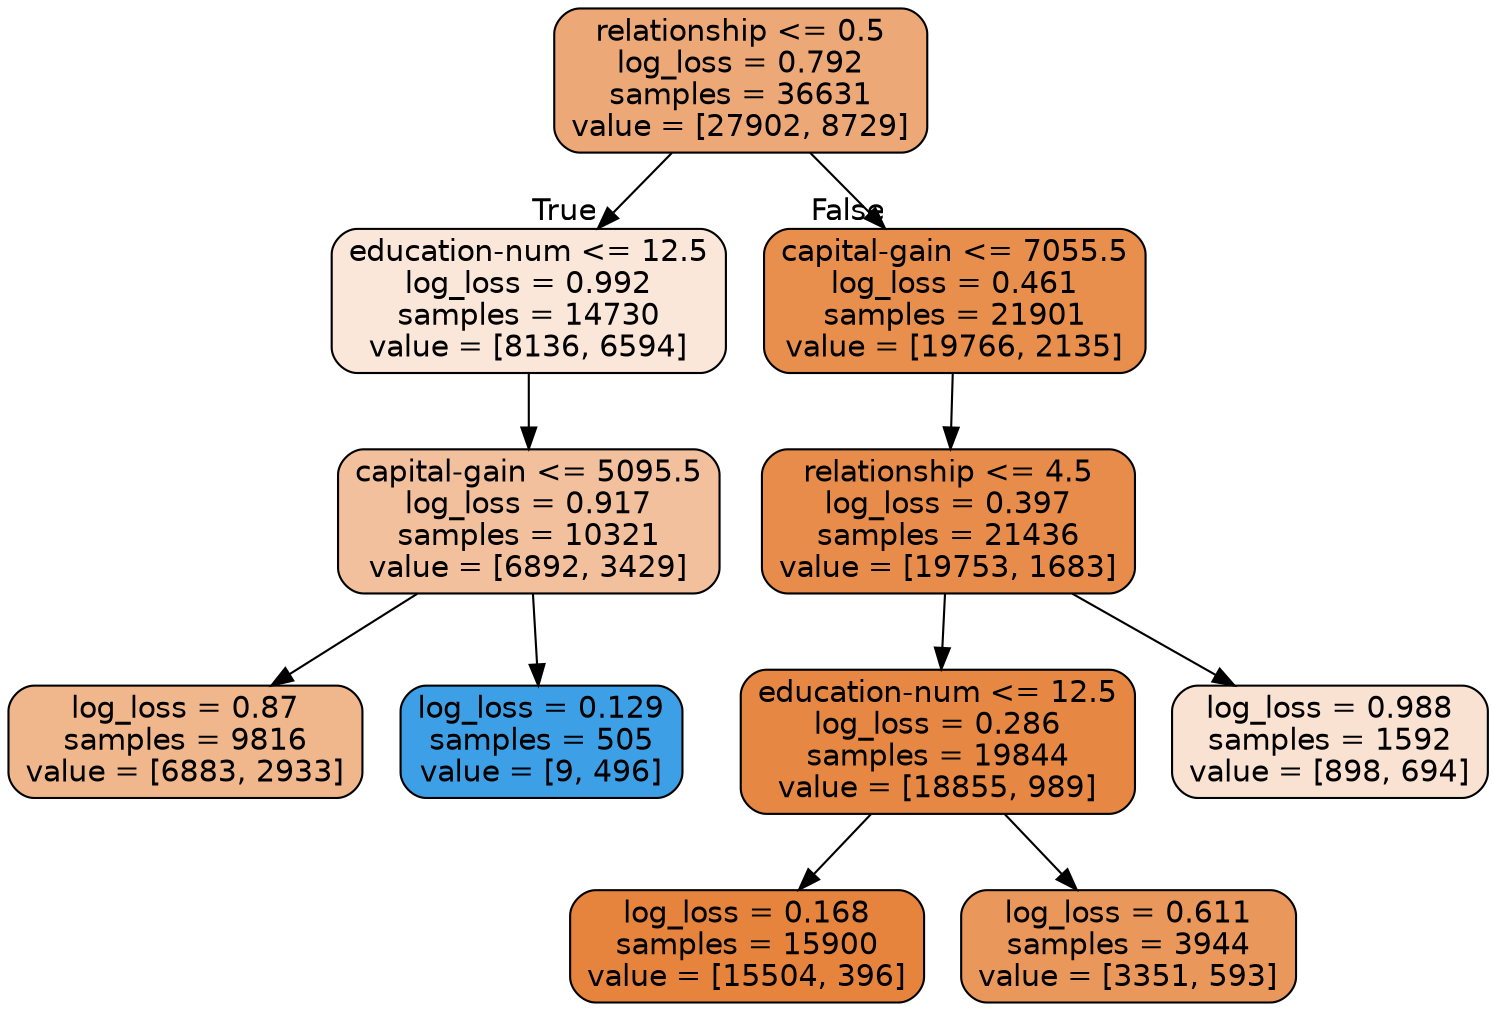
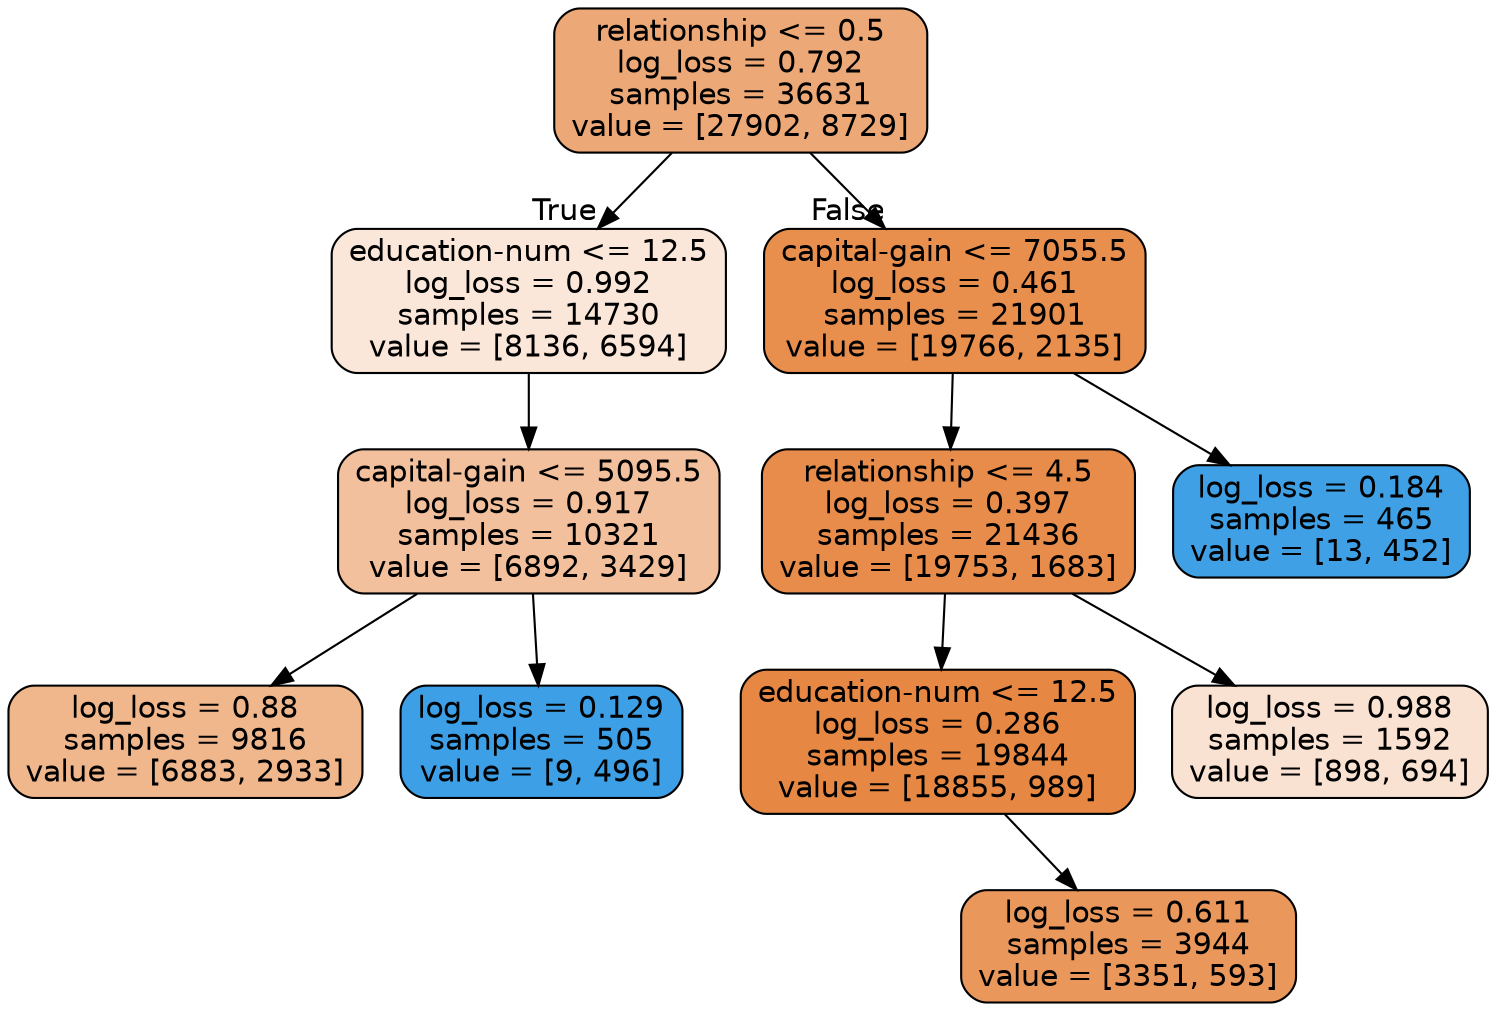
node "log_loss = 0.184 samples = 465 value = [13, 452]": added
node "log_loss = 0.87 samples = 9816 value = [6883, 2933]": label "log_loss = 0.87 samples = 9816 value = [6883, 2933]" -> "log_loss = 0.88 samples = 9816 value = [6883, 2933]"
node "log_loss = 0.168 samples = 15900 value = [15504, 396]": removed
